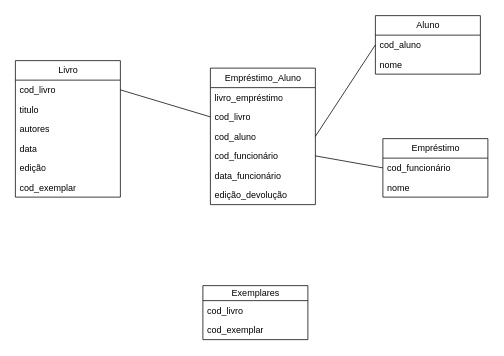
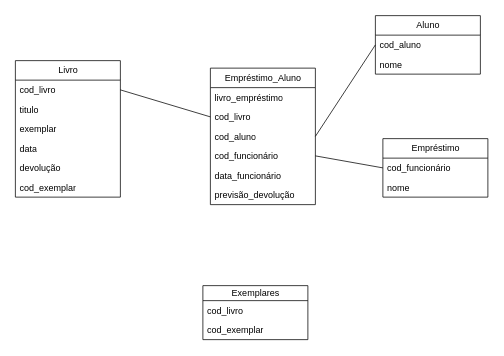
node "autores": label "autores" -> "exemplar"
node "edição": label "edição" -> "devolução"
node "edição_devolução": label "edição_devolução" -> "previsão_devolução"
